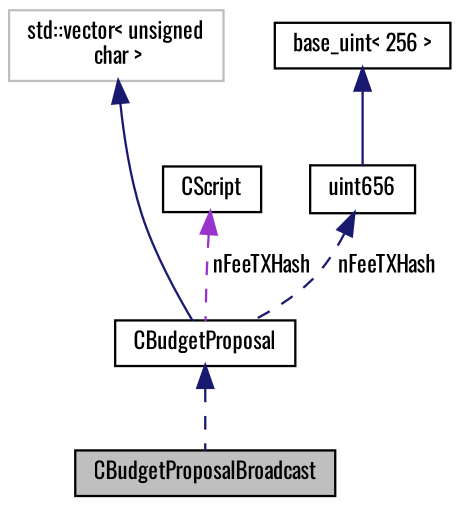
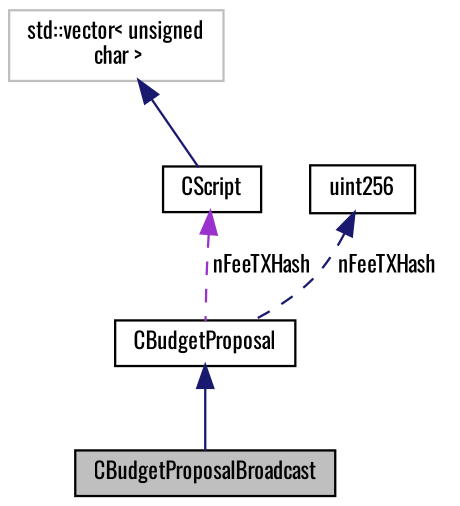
node "base_uint< 256 >": removed
node "uint656": label "uint656" -> "uint256"
edge "CBudgetProposal" -> "std::vector< unsigned char >": now "CScript" -> "std::vector< unsigned char >"
edge "CBudgetProposalBroadcast" -> "CBudgetProposal": style dashed -> solid
